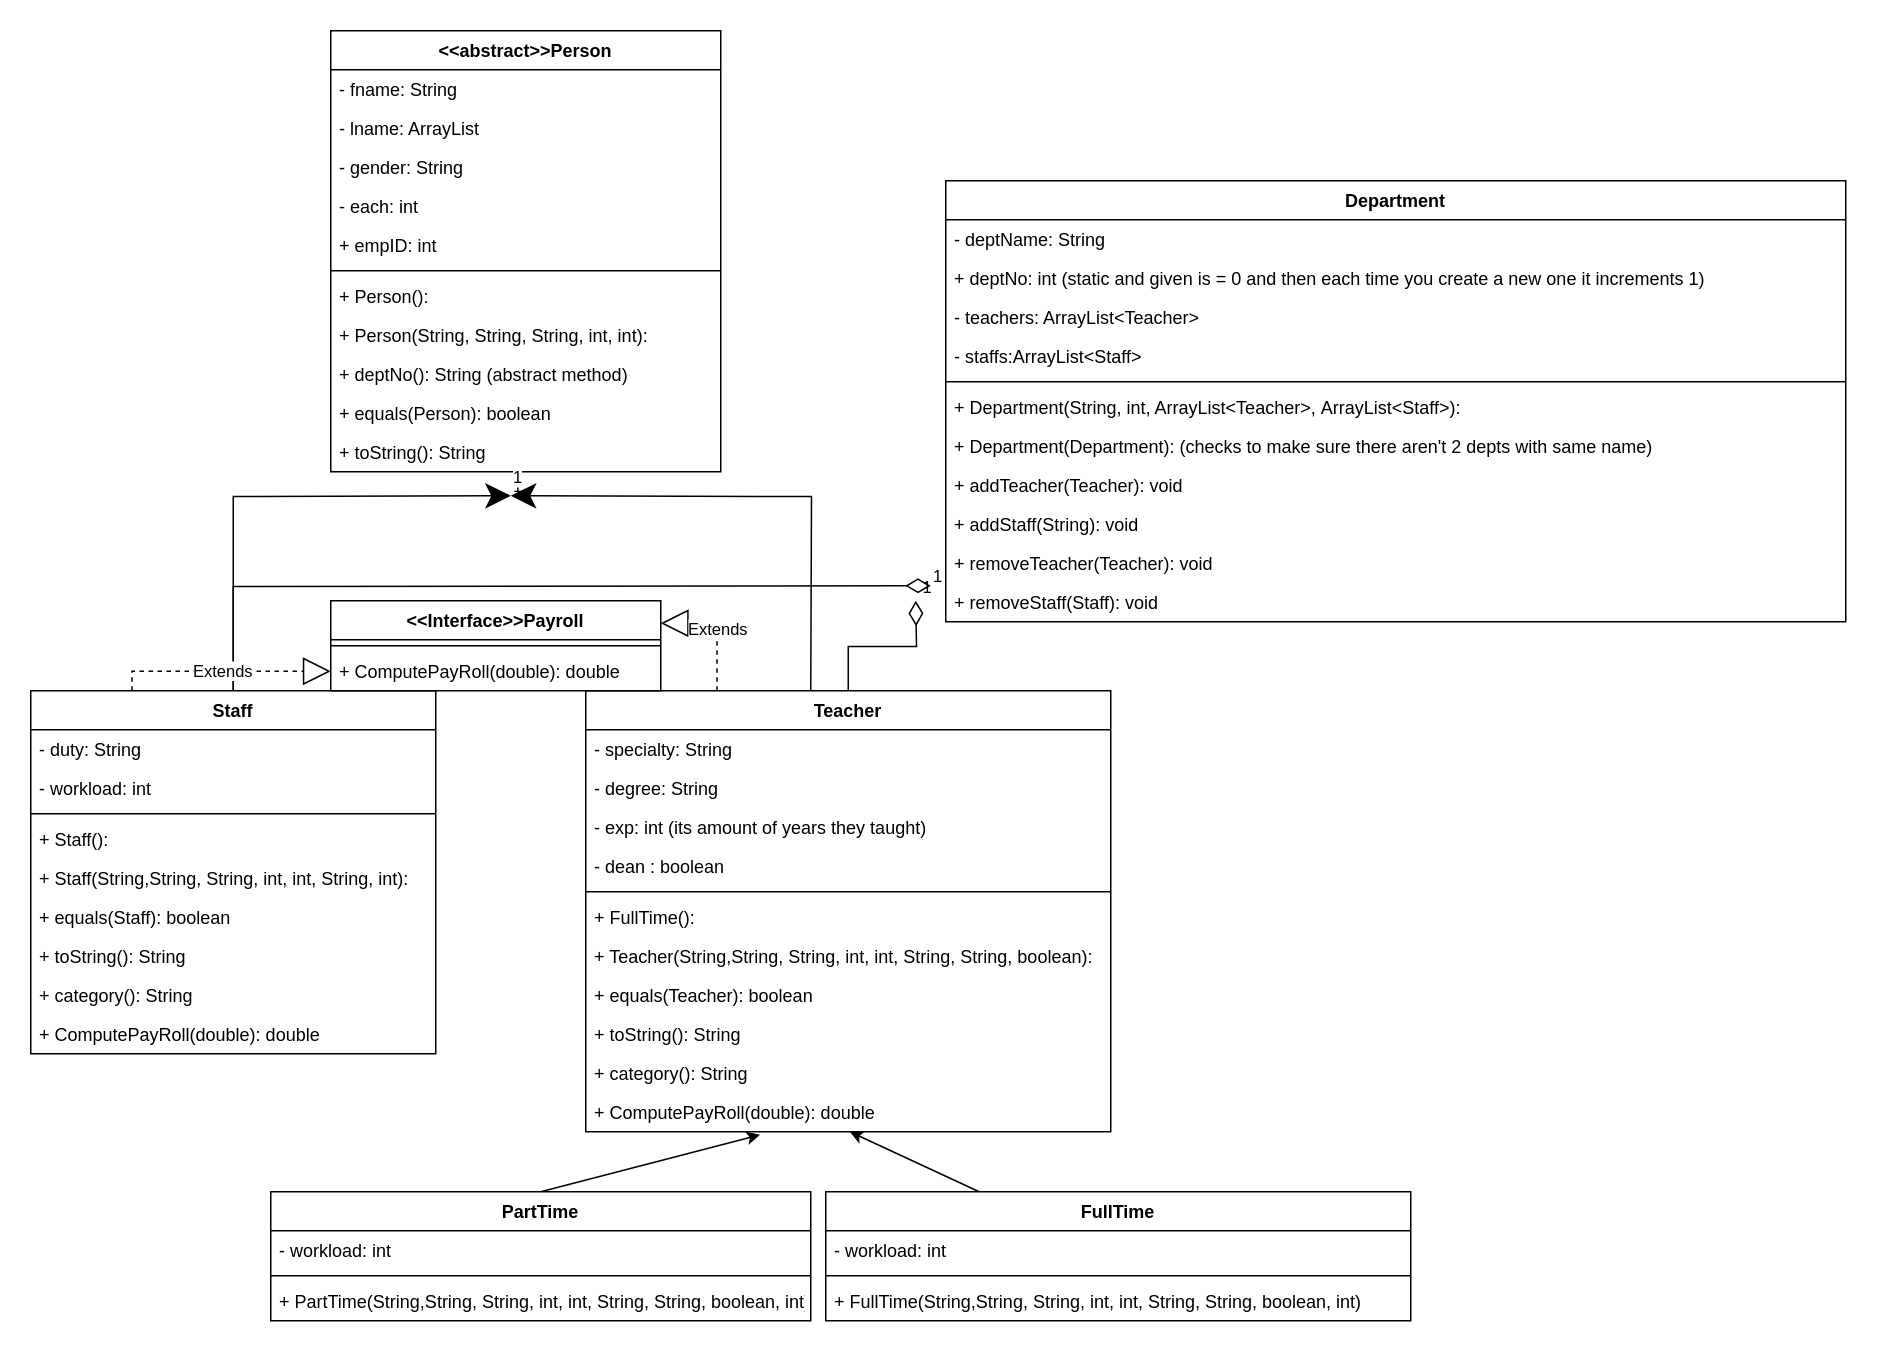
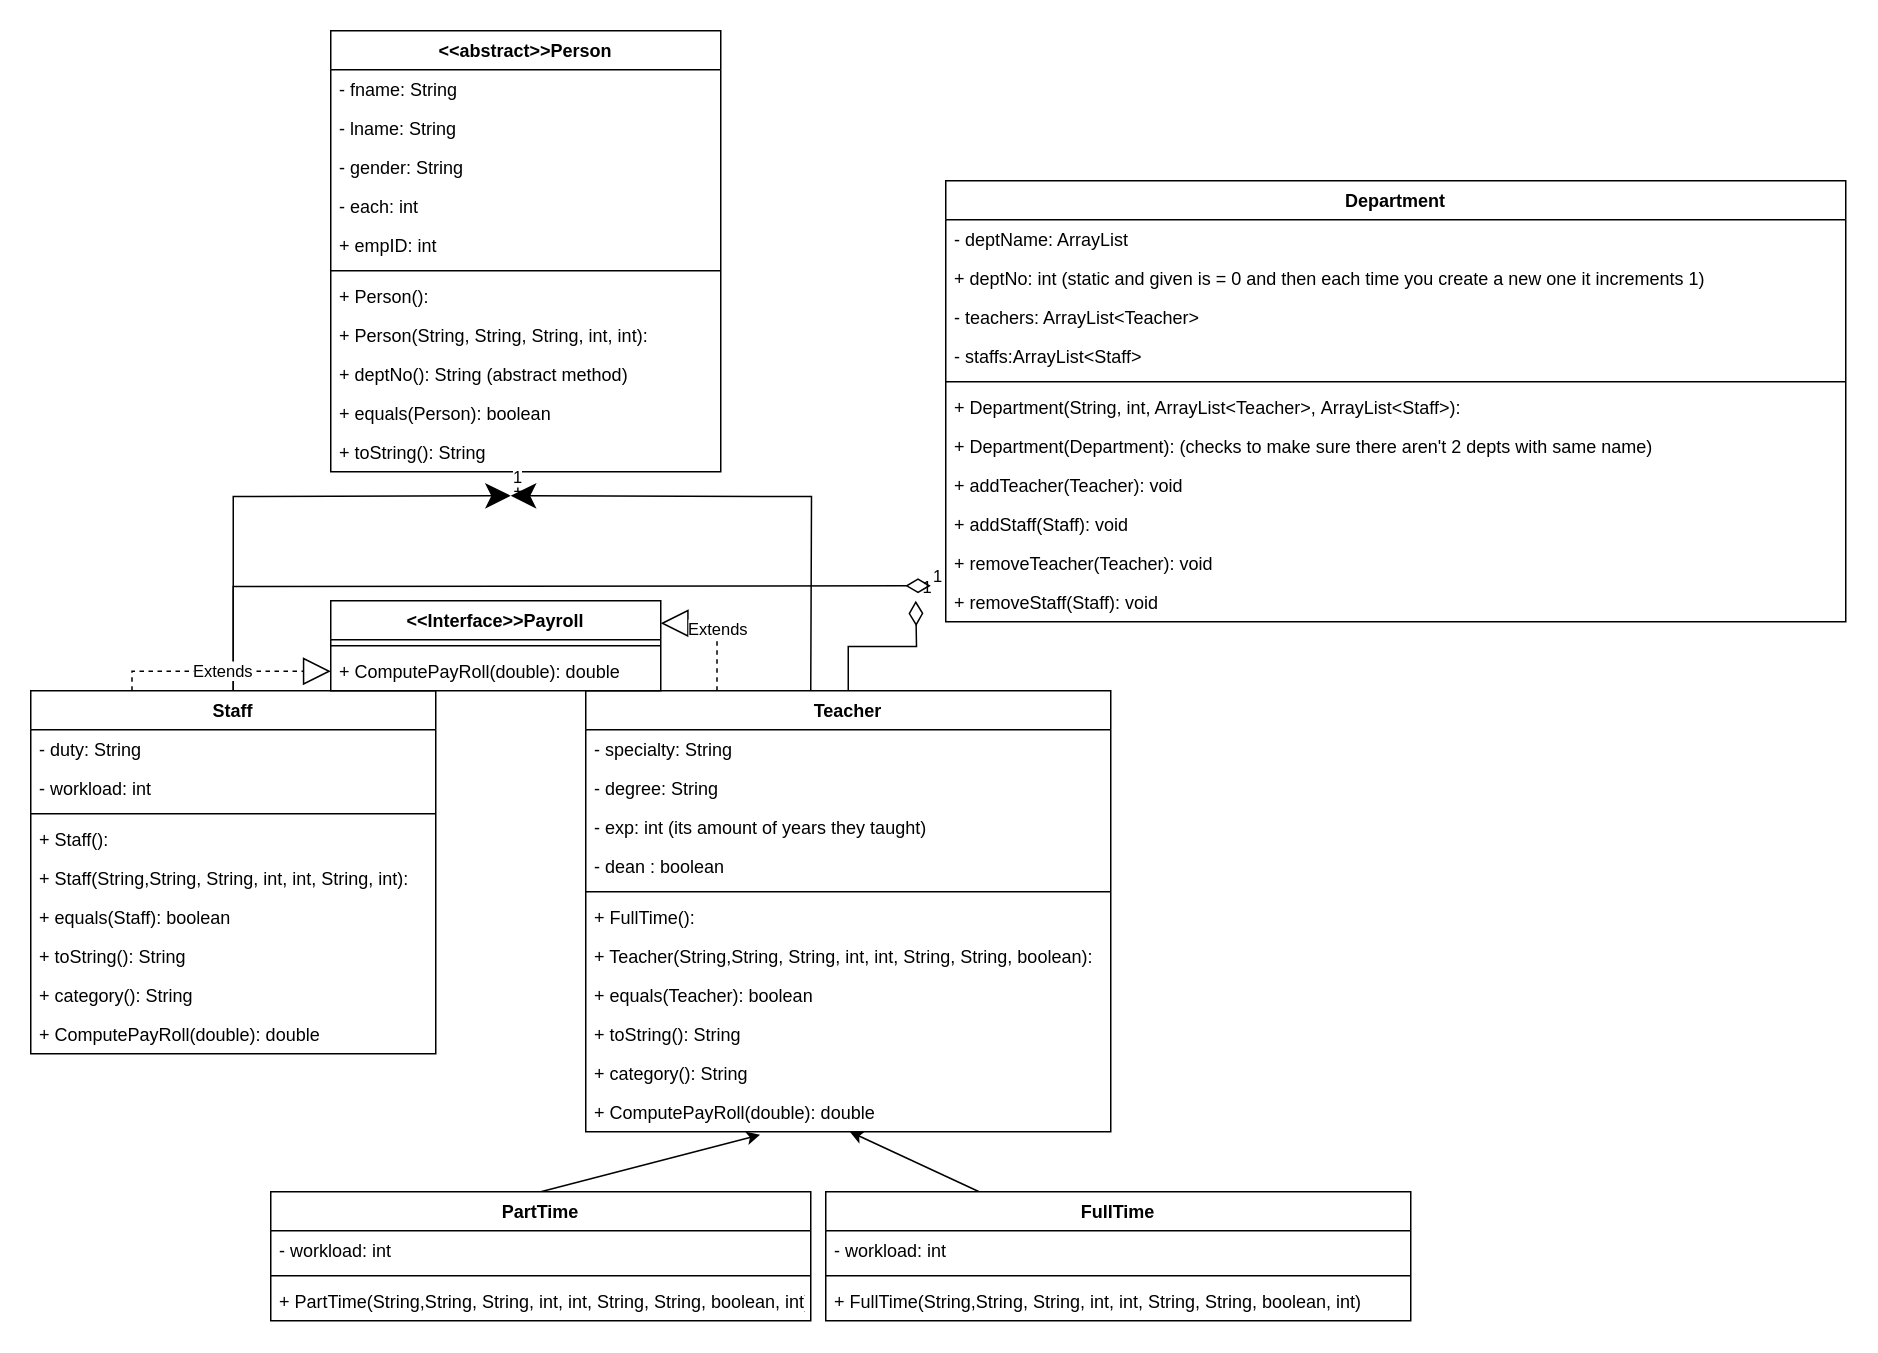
node "- lname: ArrayList": label "- lname: ArrayList" -> "- lname: String"
node "- deptName: String": label "- deptName: String" -> "- deptName: ArrayList"
node "+ addStaff(String): void": label "+ addStaff(String): void" -> "+ addStaff(Staff): void"
